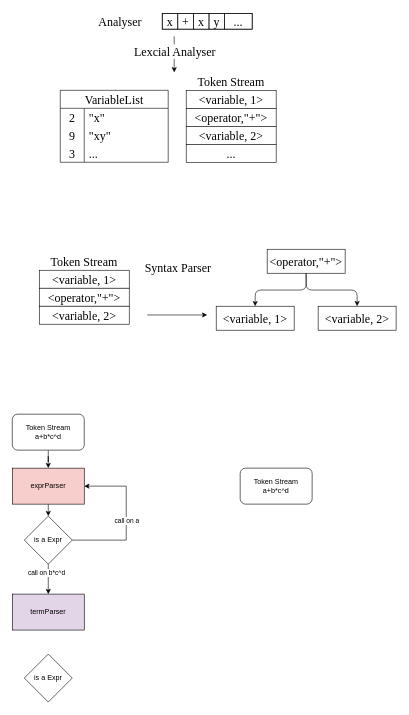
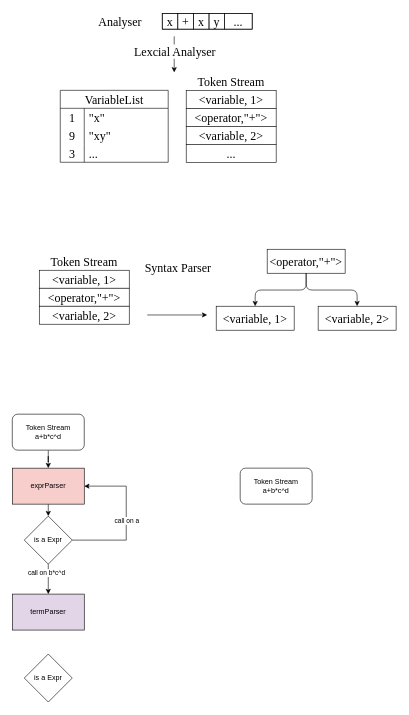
node "2": label "2" -> "1"
